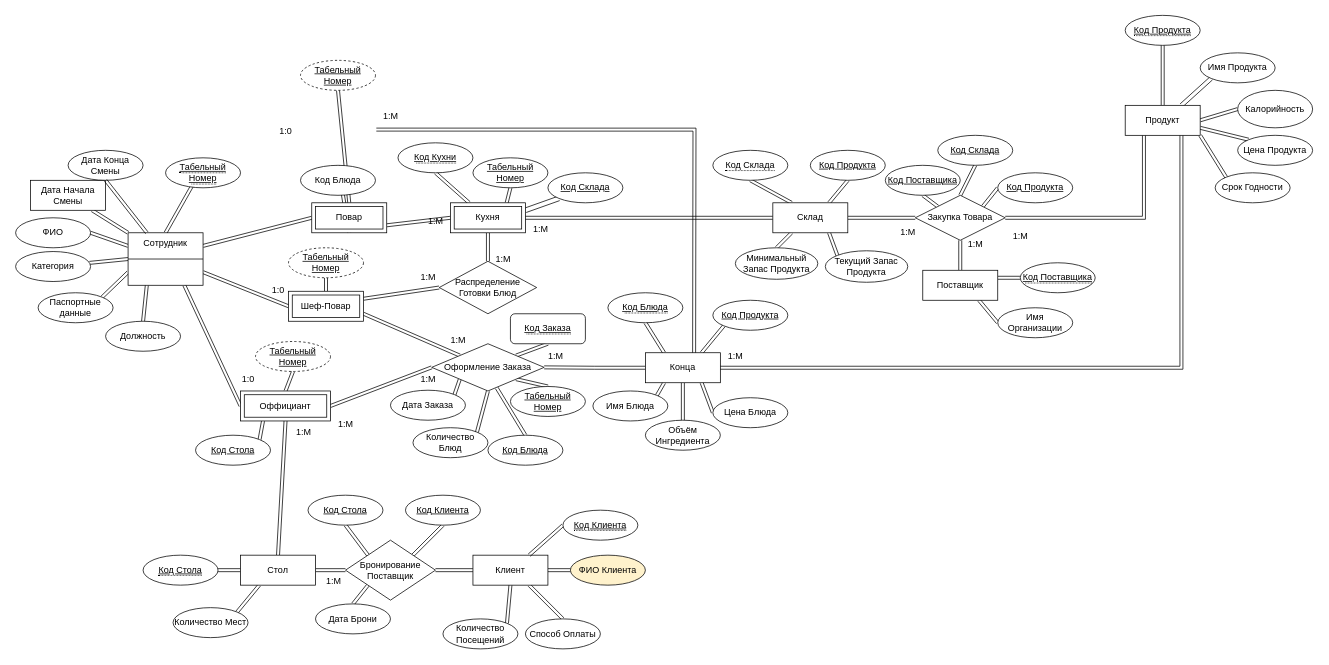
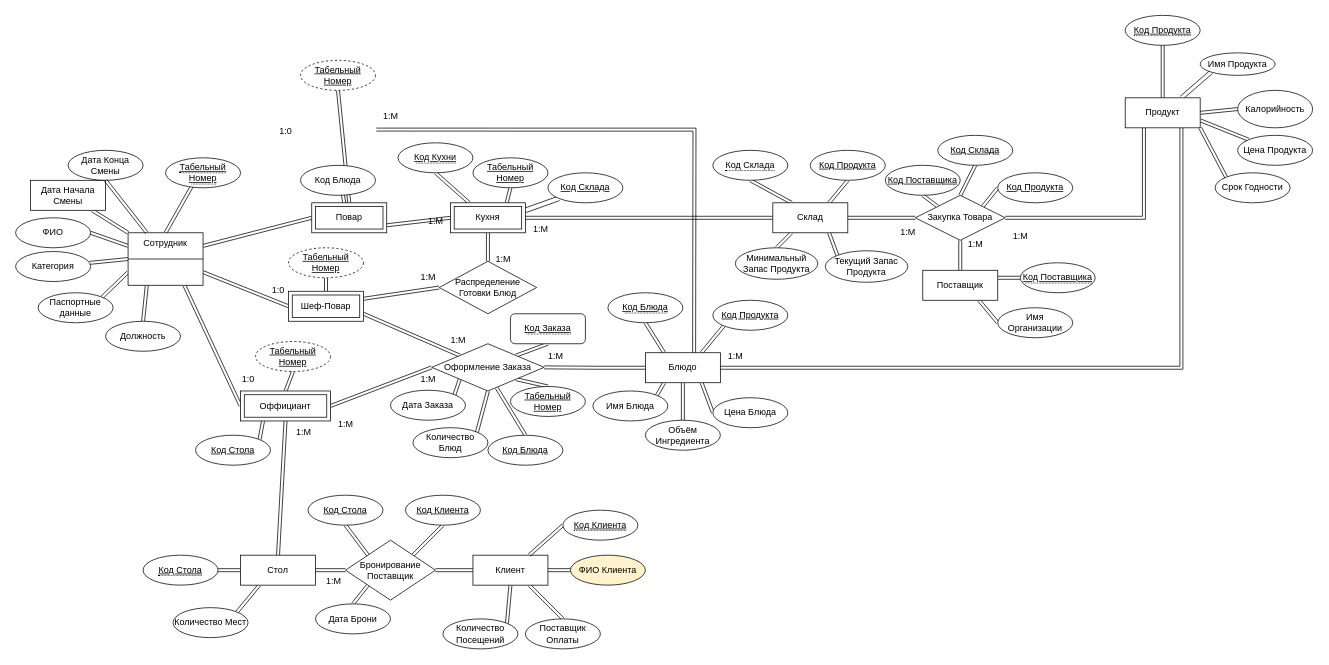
node "Имя Продукта": size 75x30 -> 75x23
node "Продукт": moved (1163, 120) -> (1163, 113)
node "Конца": label "Конца" -> "Блюдо"
node "Способ Оплаты": label "Способ Оплаты" -> "Поставщик Оплаты"
